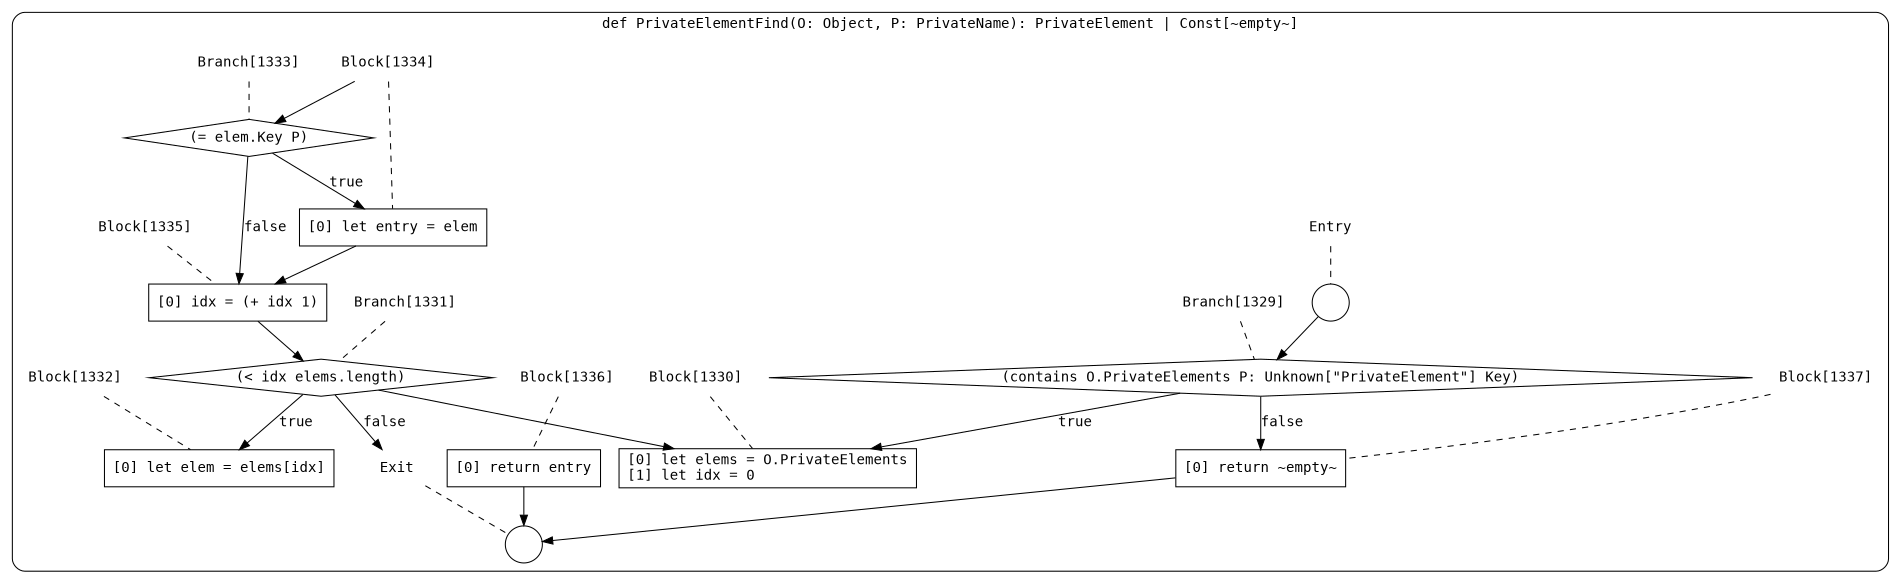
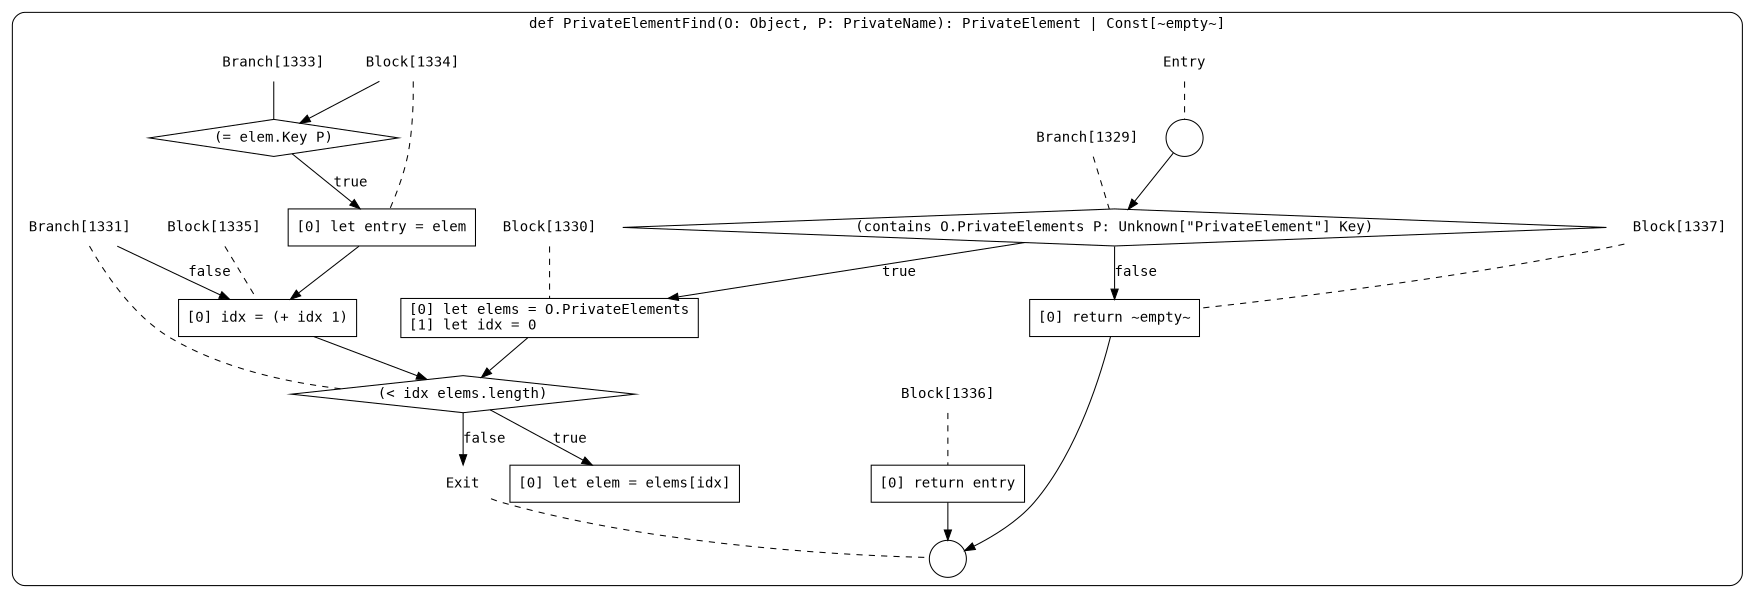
edge "Branch[1333]" -- "(= elem.Key P)": style dashed -> solid
edge "(= elem.Key P)" -> "[0] idx = (+ idx 1)": now "Branch[1331]" -> "[0] idx = (+ idx 1)"
node "Block[1332]": removed
edge "(< idx elems.length)" -> "[0] let elems = O.PrivateElements": reversed
